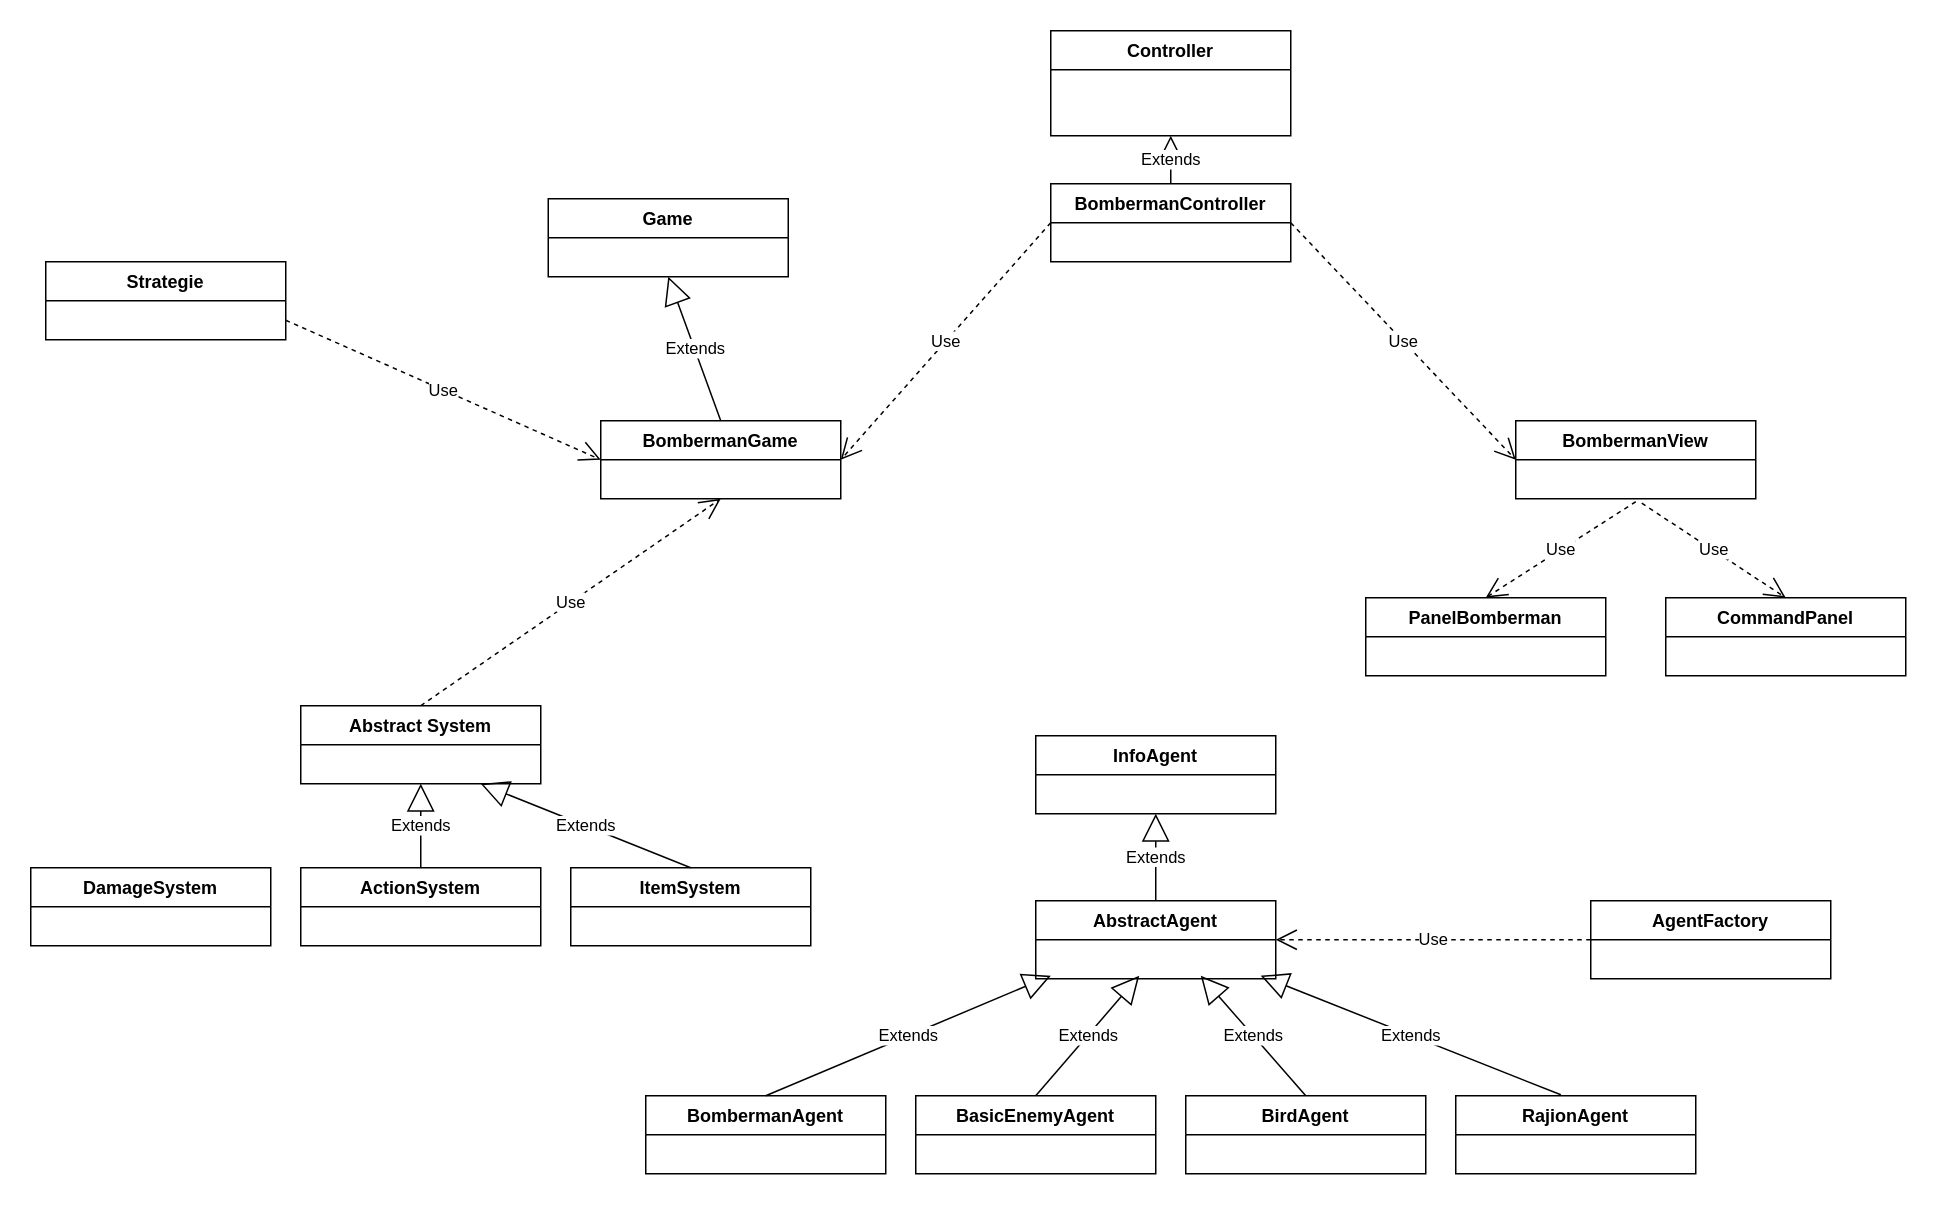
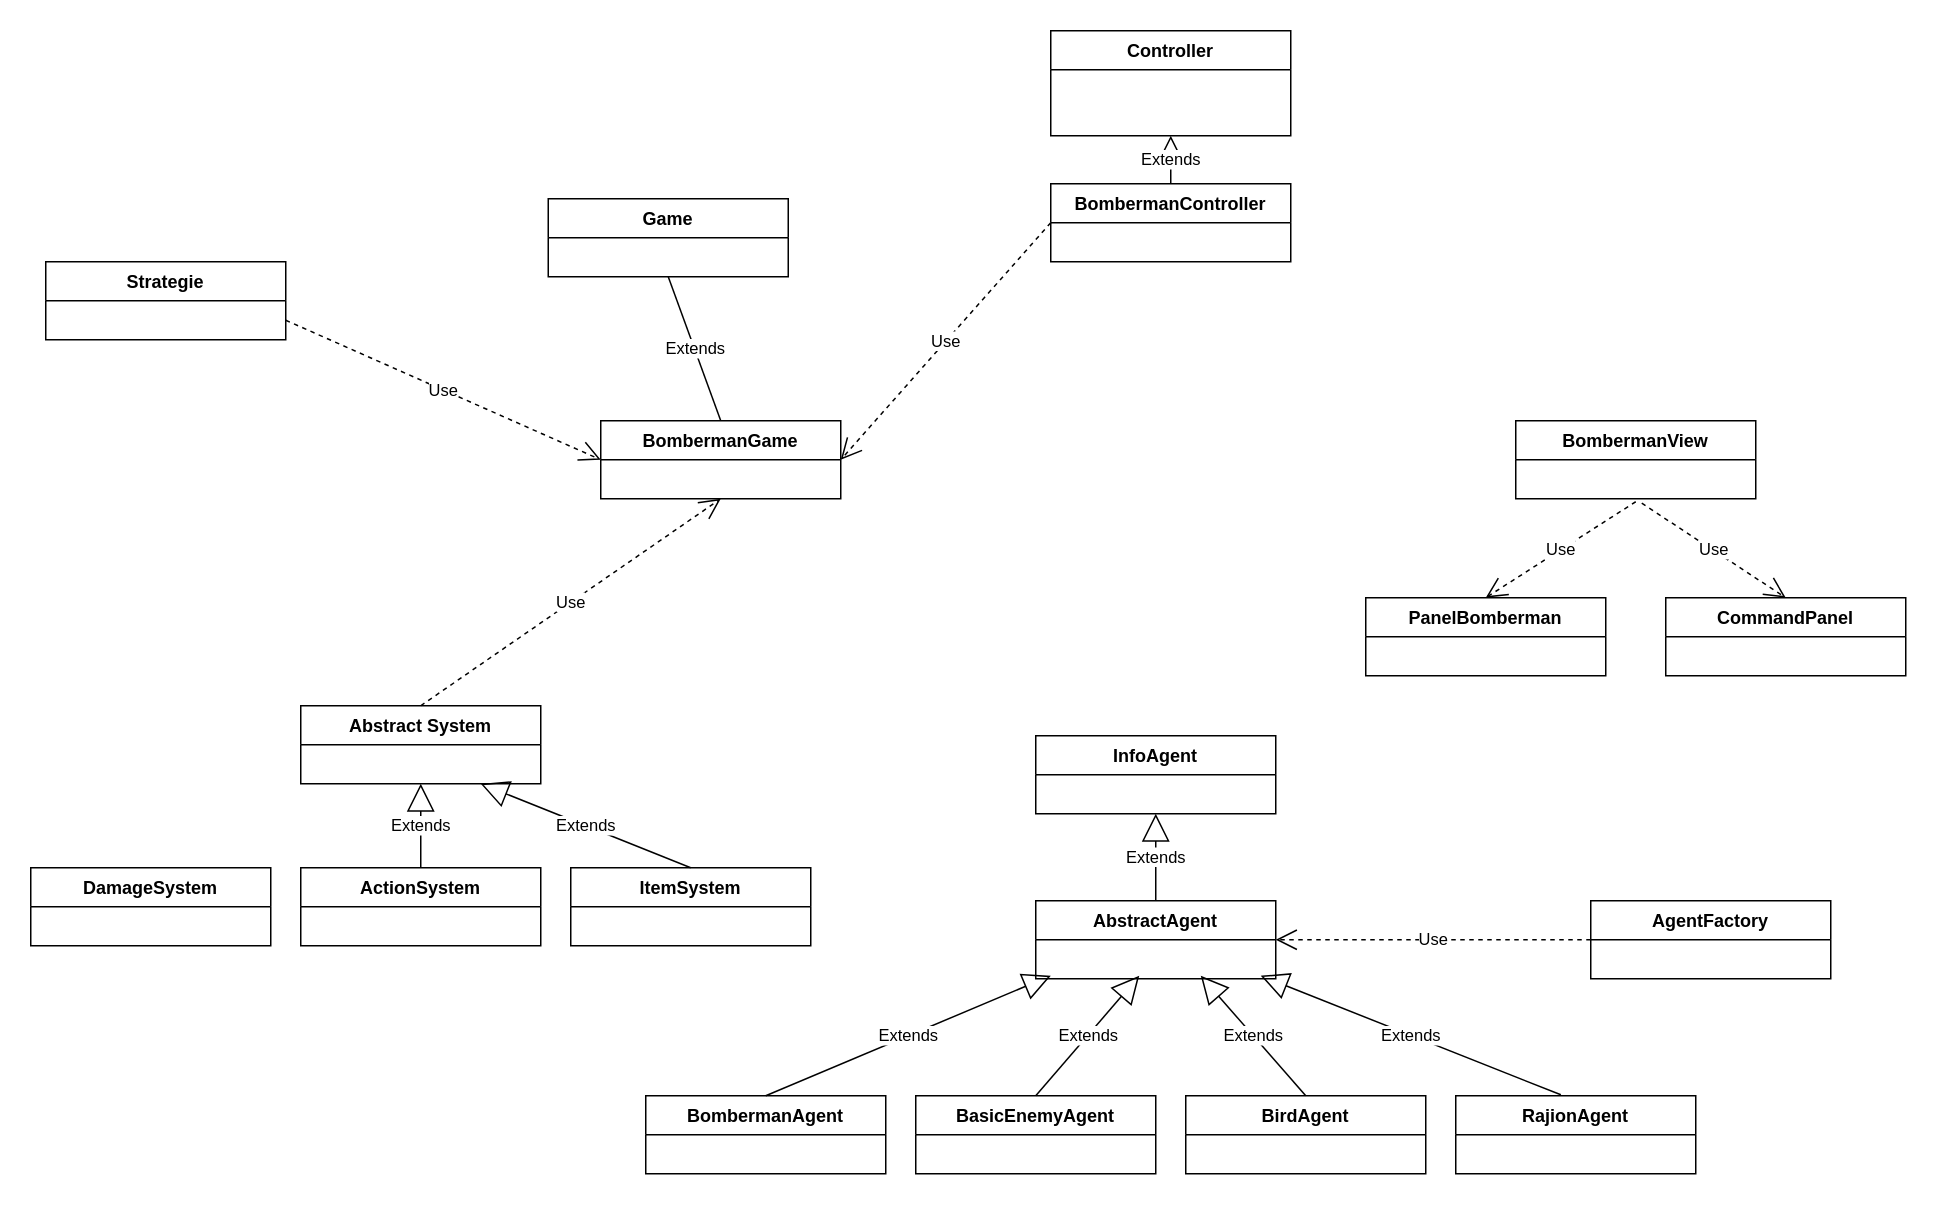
edge "BombermanGame" -> "Game": arrowhead block -> none
edge "BombermanController" -> "BombermanView": removed, label "Use"
